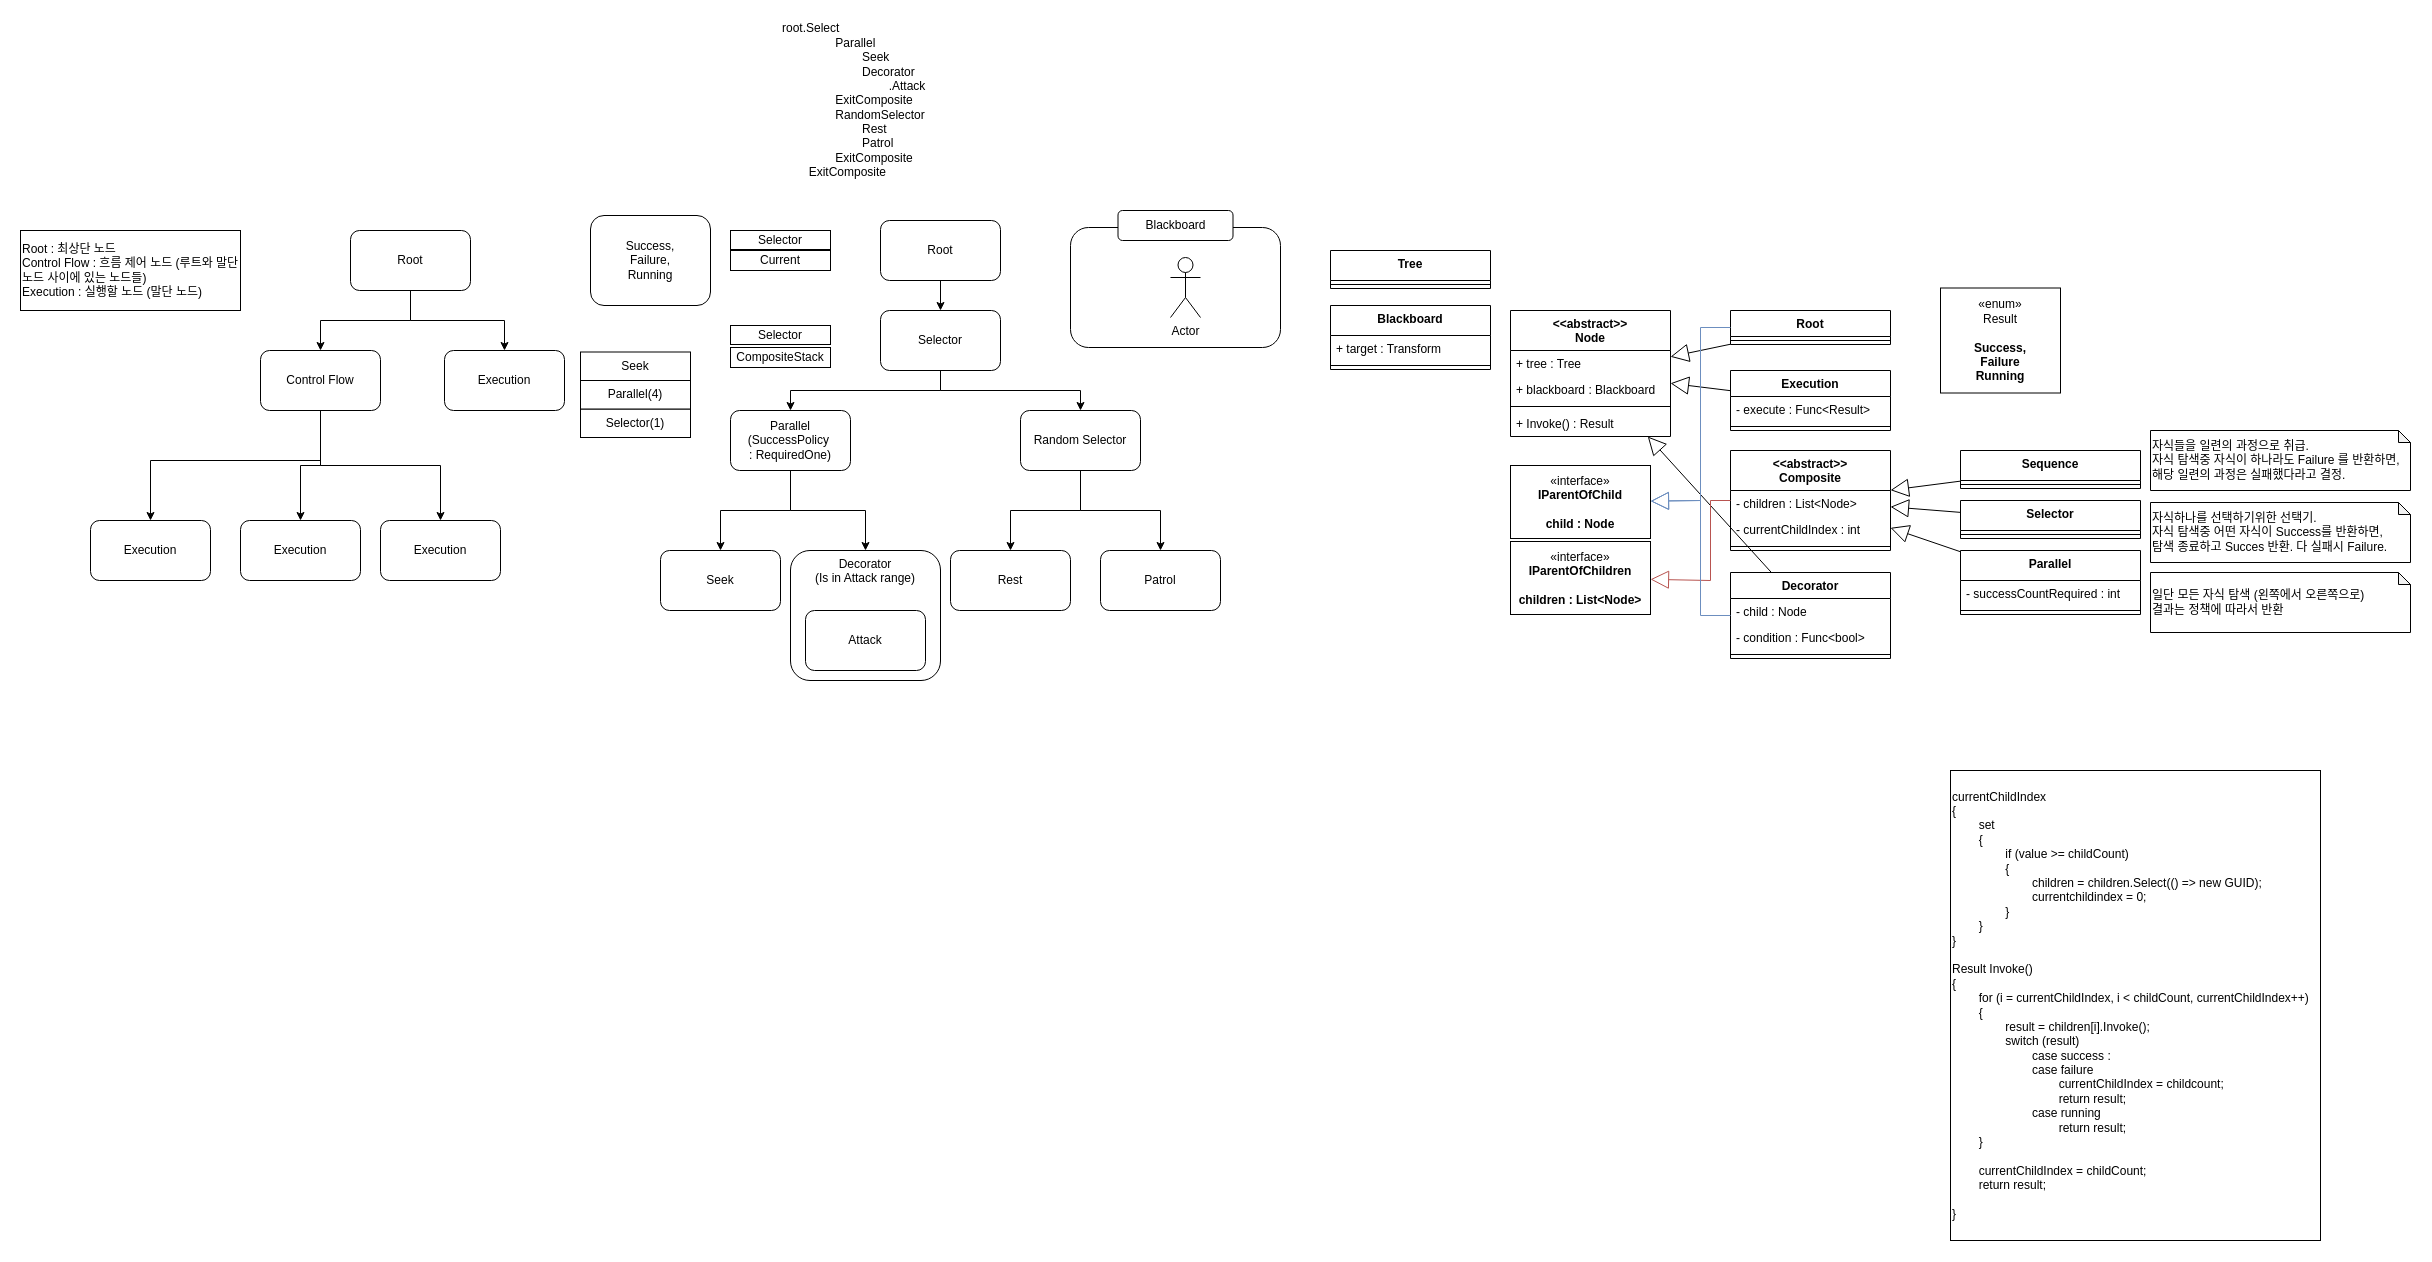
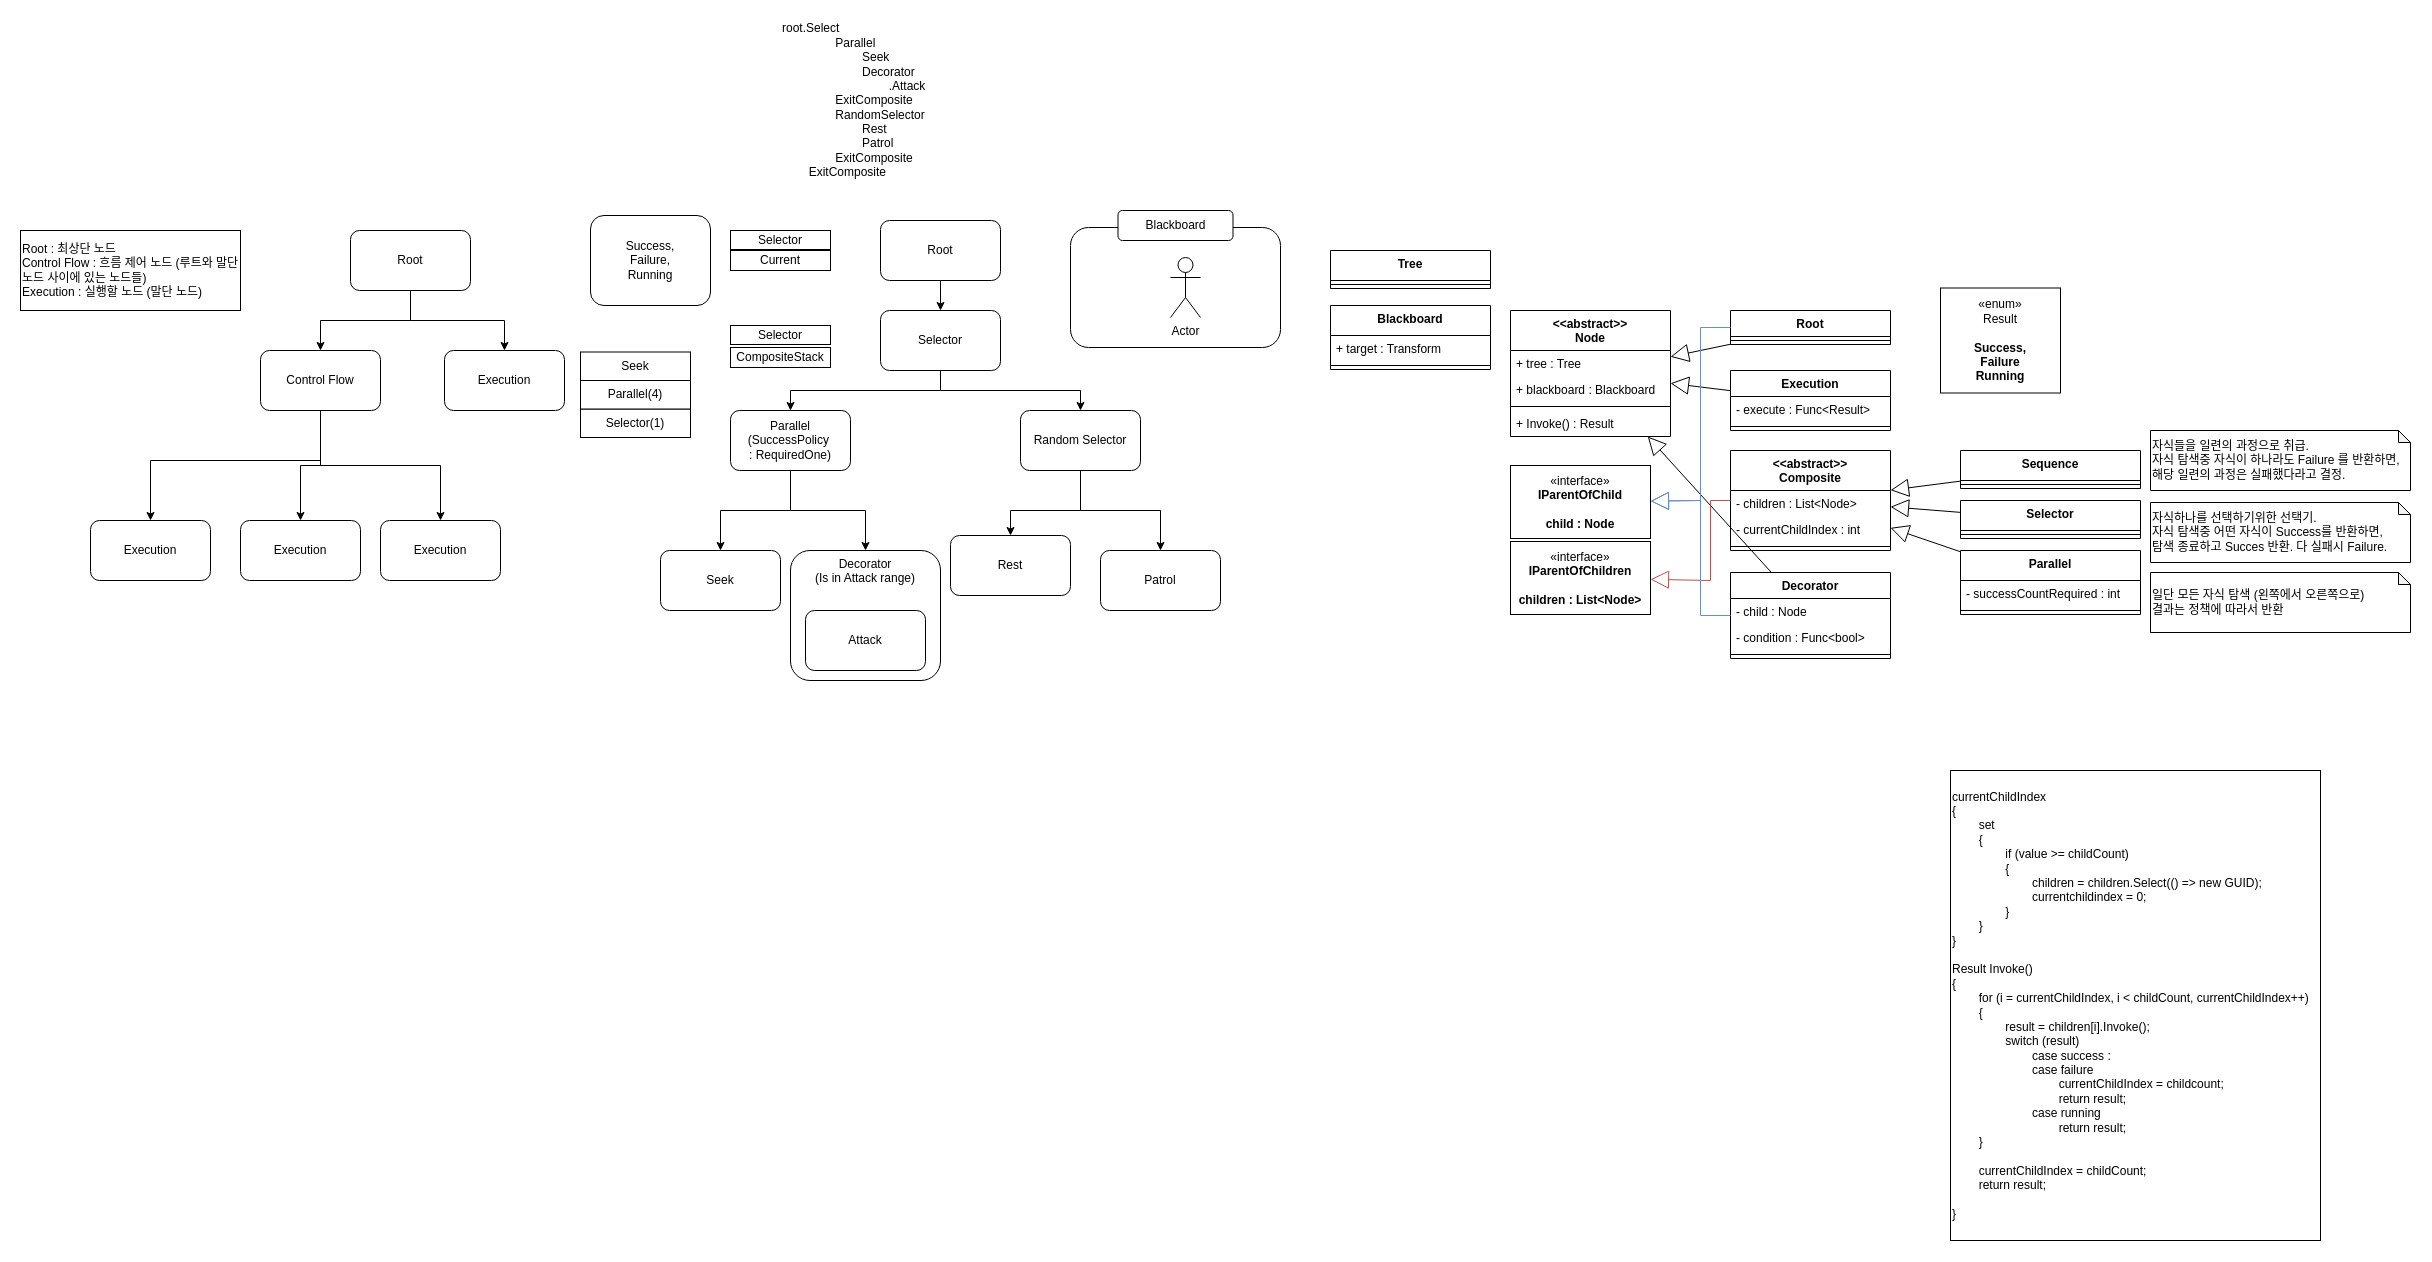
node "Rest": moved (1011, 581) -> (1011, 566)
